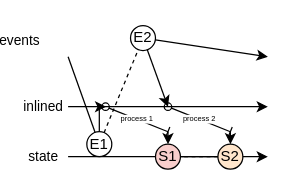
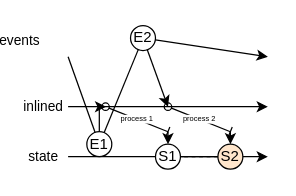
edge "E2" -- "E1": style dashed -> solid
node "S1": fillcolor #f8cecc -> #ffffff
